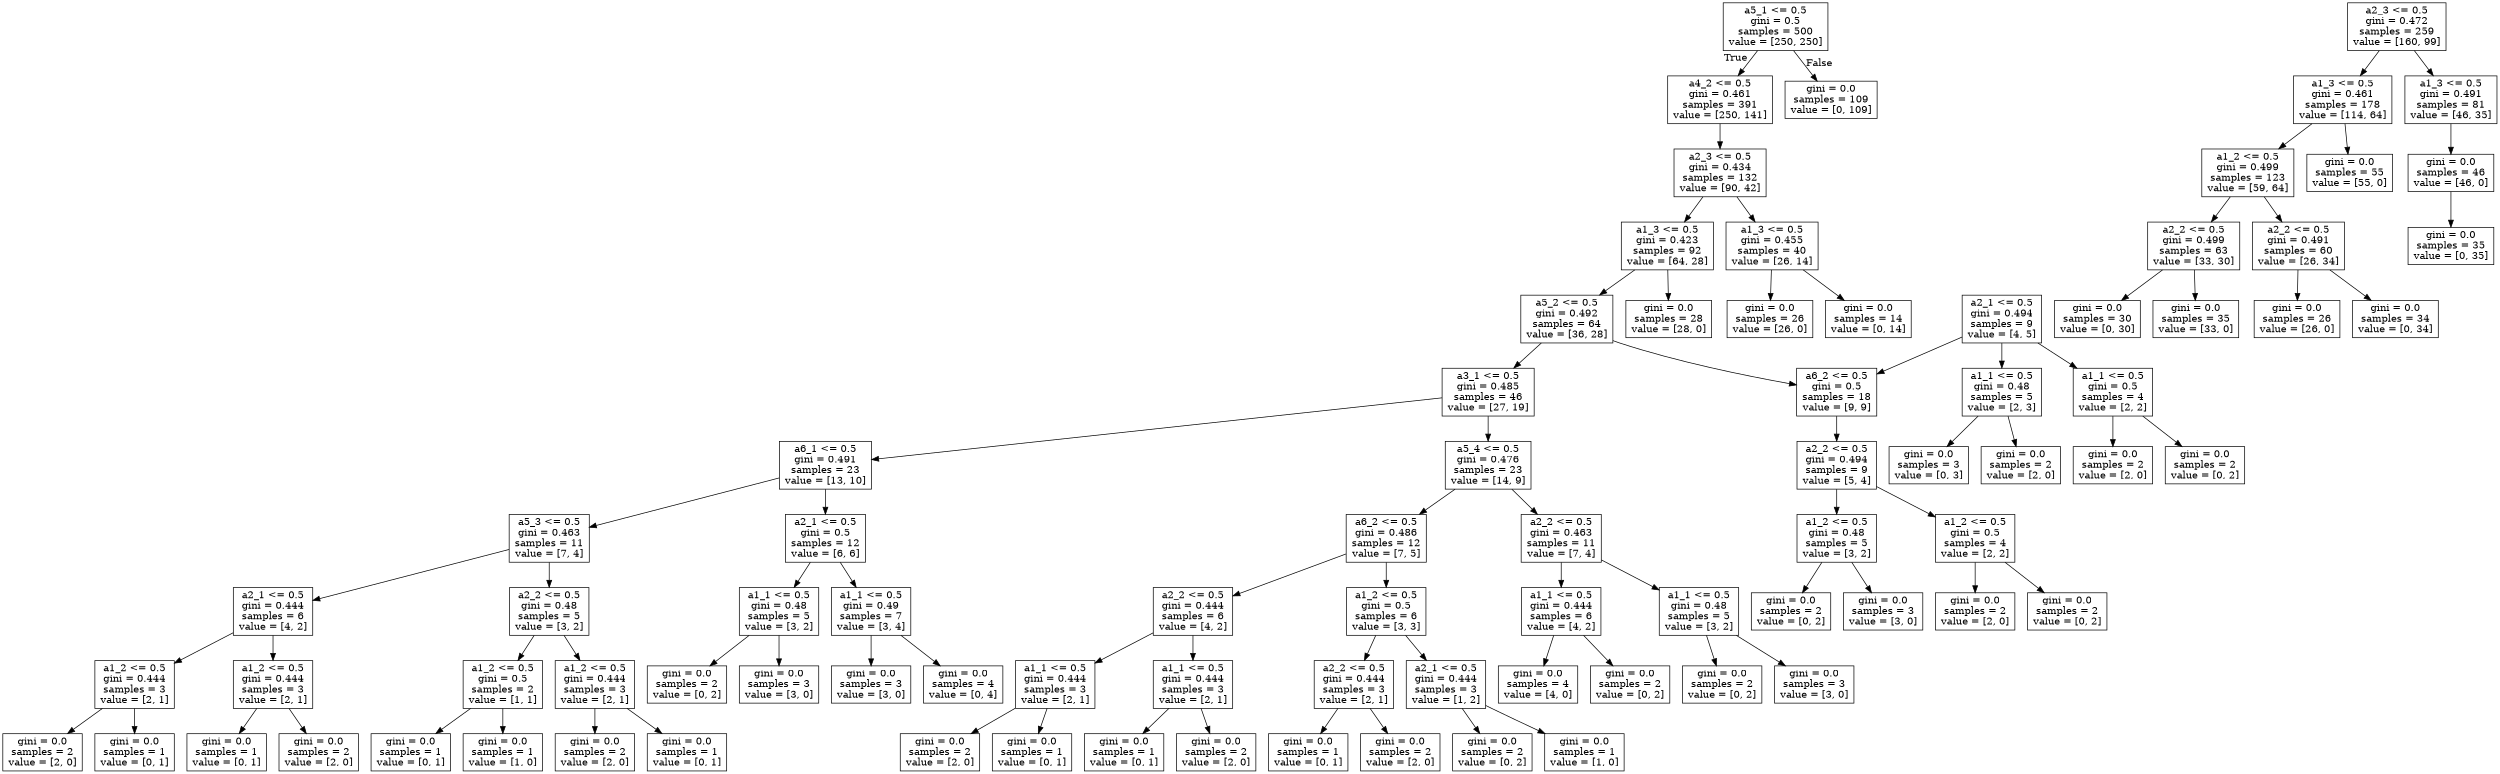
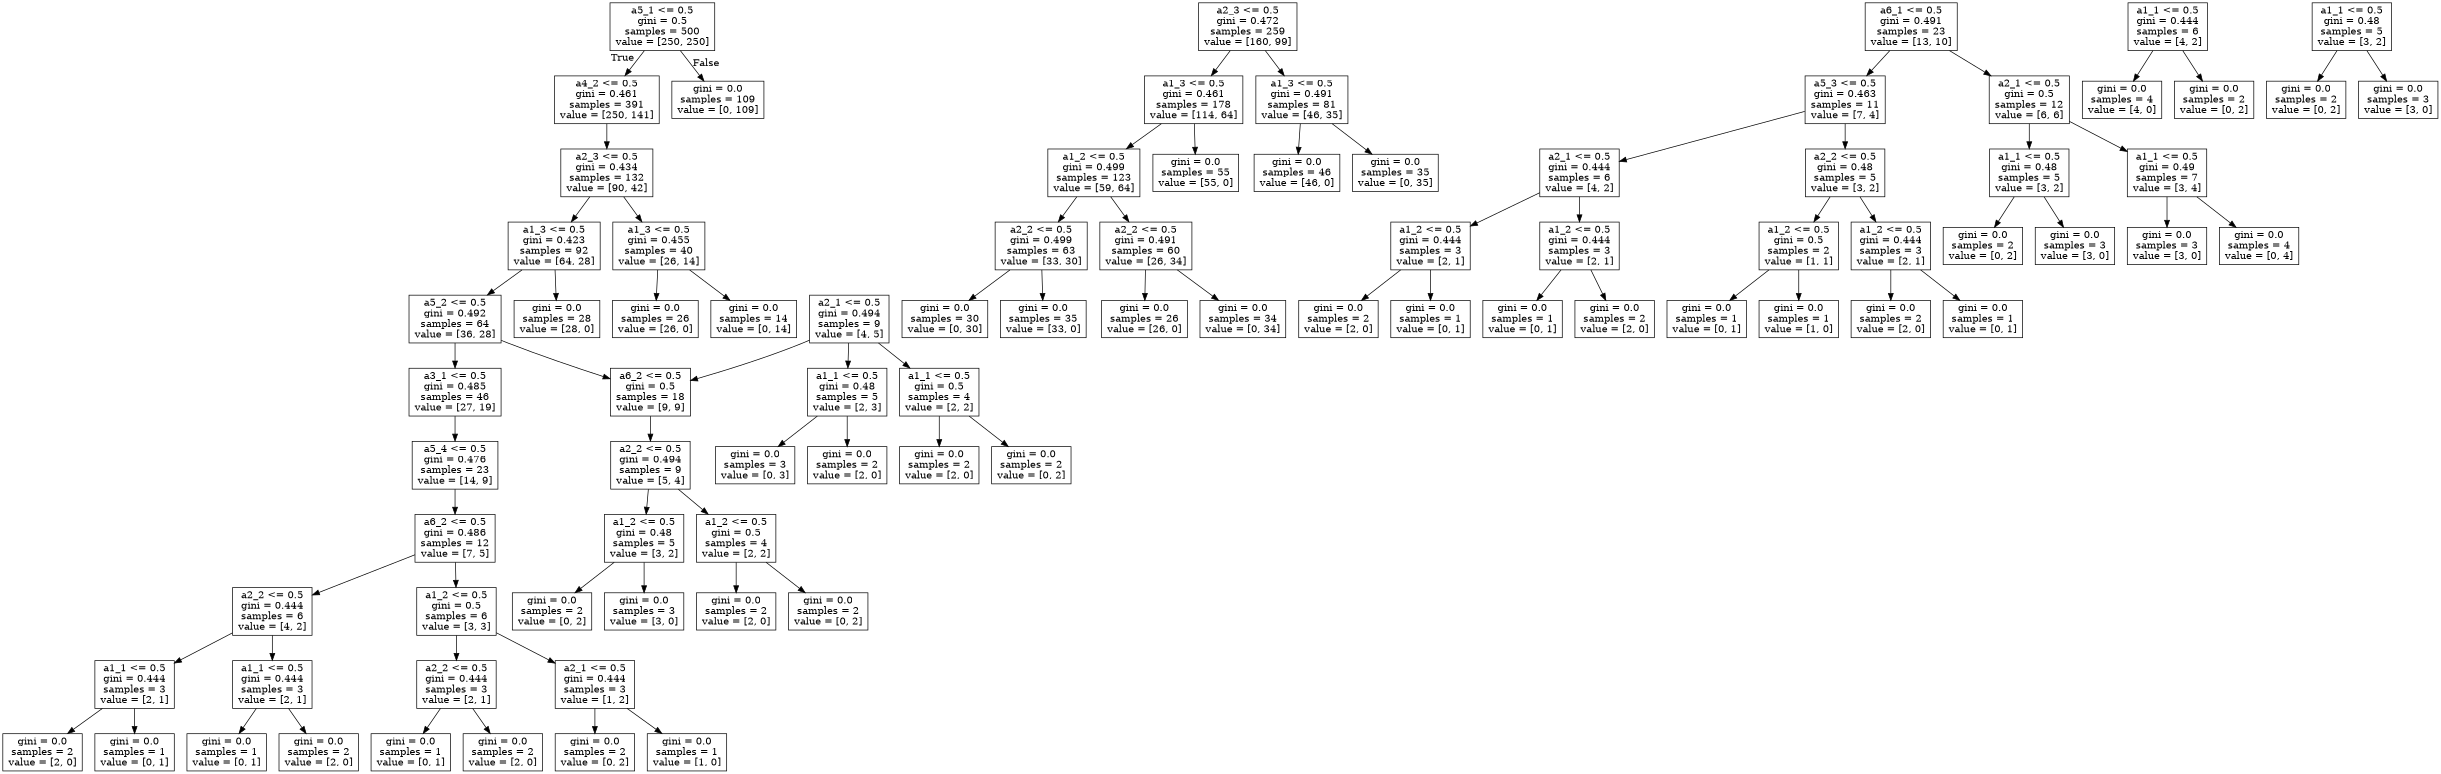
edge "gini = 0.0 samples = 46 value = [46, 0]" -> "gini = 0.0 samples = 35 value = [0, 35]": now "a1_3 <= 0.5 gini = 0.491 samples = 81 value = [46, 35]" -> "gini = 0.0 samples = 35 value = [0, 35]"
edge "a3_1 <= 0.5 gini = 0.485 samples = 46 value = [27, 19]" -> "a6_1 <= 0.5 gini = 0.491 samples = 23 value = [13, 10]": removed
node "a2_2 <= 0.5 gini = 0.463 samples = 11 value = [7, 4]": removed
